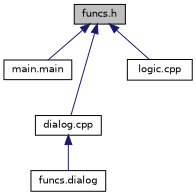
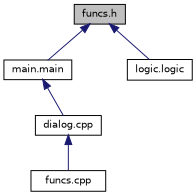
node "logic.cpp": label "logic.cpp" -> "logic.logic"
edge "dialog.cpp" -> "funcs.h": now "dialog.cpp" -> "main.main"
node "funcs.dialog": label "funcs.dialog" -> "funcs.cpp"
